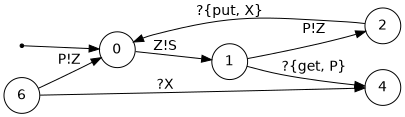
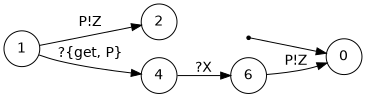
edge "2" -> "0": removed, label "?{put, X}"
edge "0" -> "1": removed, label "Z!S"
edge "6" -> "4": reversed
